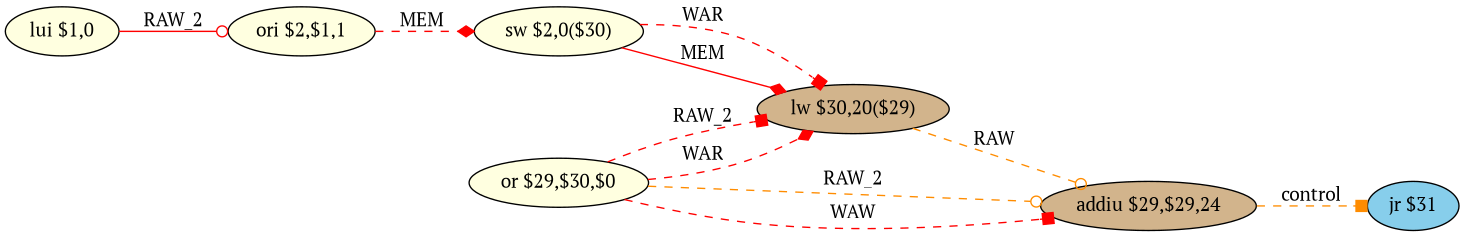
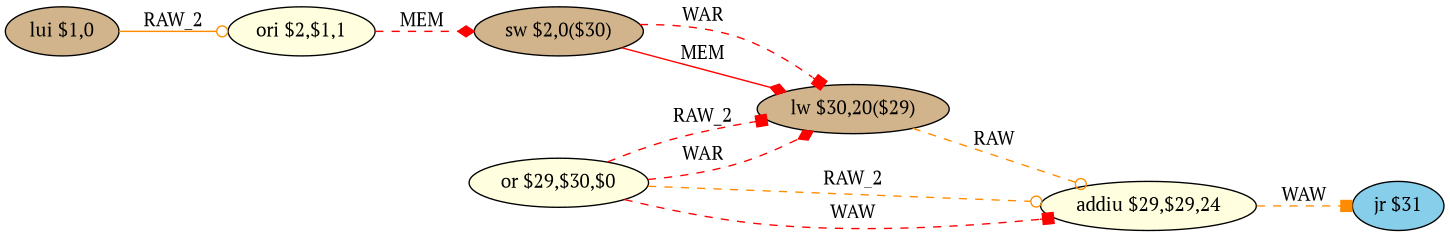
node "lui $1,0": fillcolor lightyellow -> tan
edge "lui $1,0" -> "ori $2,$1,1": color red -> darkorange
node "sw $2,0($30)": fillcolor lightyellow -> tan
edge "addiu $29,$29,24" -> "jr $31": label "control" -> "WAW"
node "addiu $29,$29,24": fillcolor tan -> lightyellow
